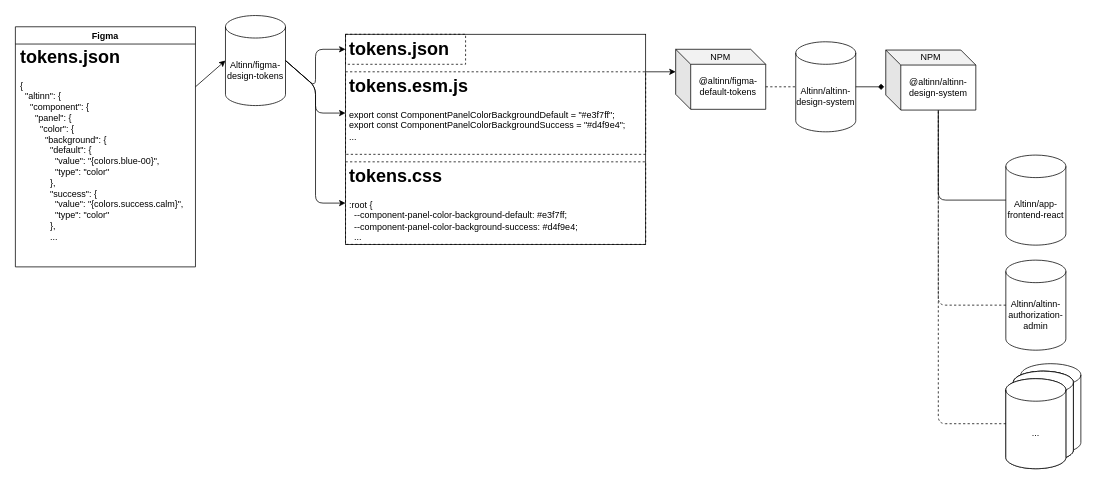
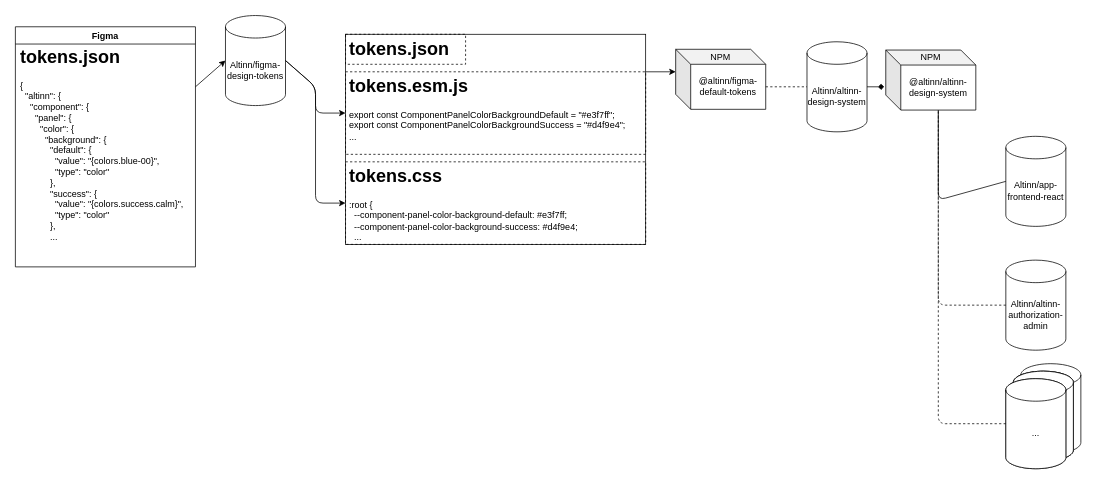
edge "Altinn/figma-design-tokens" -> "tokens.json": removed
node "Altinn/altinn-design-system": moved (825, 87) -> (837, 87)
node "Altinn/app-frontend-react": moved (1035, 200) -> (1035, 181)
